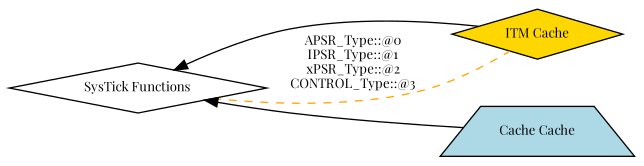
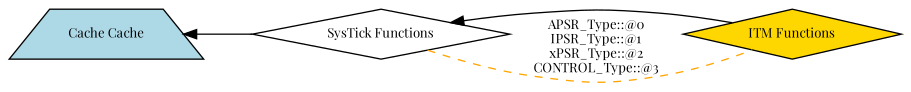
node "ITM Cache": label "ITM Cache" -> "ITM Functions"
edge "Cache Cache" -> "SysTick Functions": reversed
